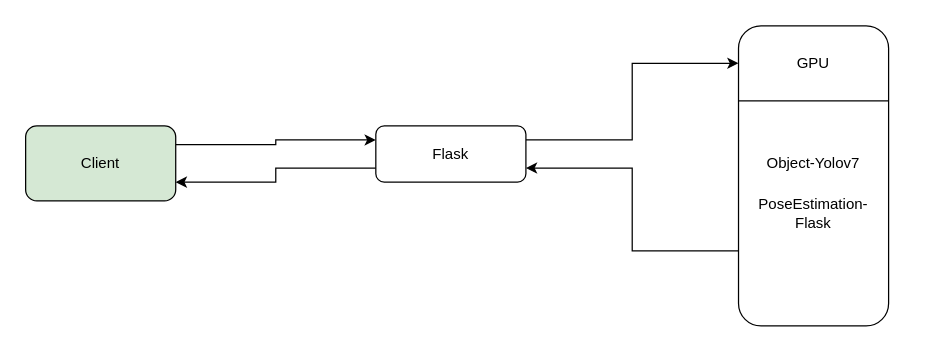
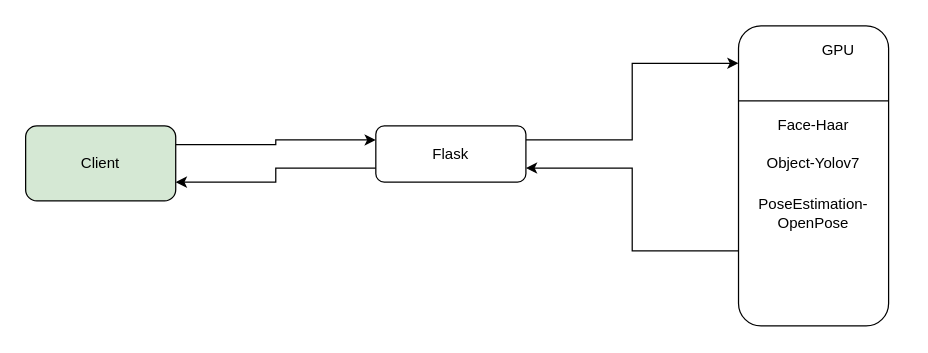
node "GPU": moved (813, 63) -> (838, 51)
node "Face-Haar": added
node "PoseEstimation- Flask": label "PoseEstimation- Flask" -> "PoseEstimation- OpenPose"
